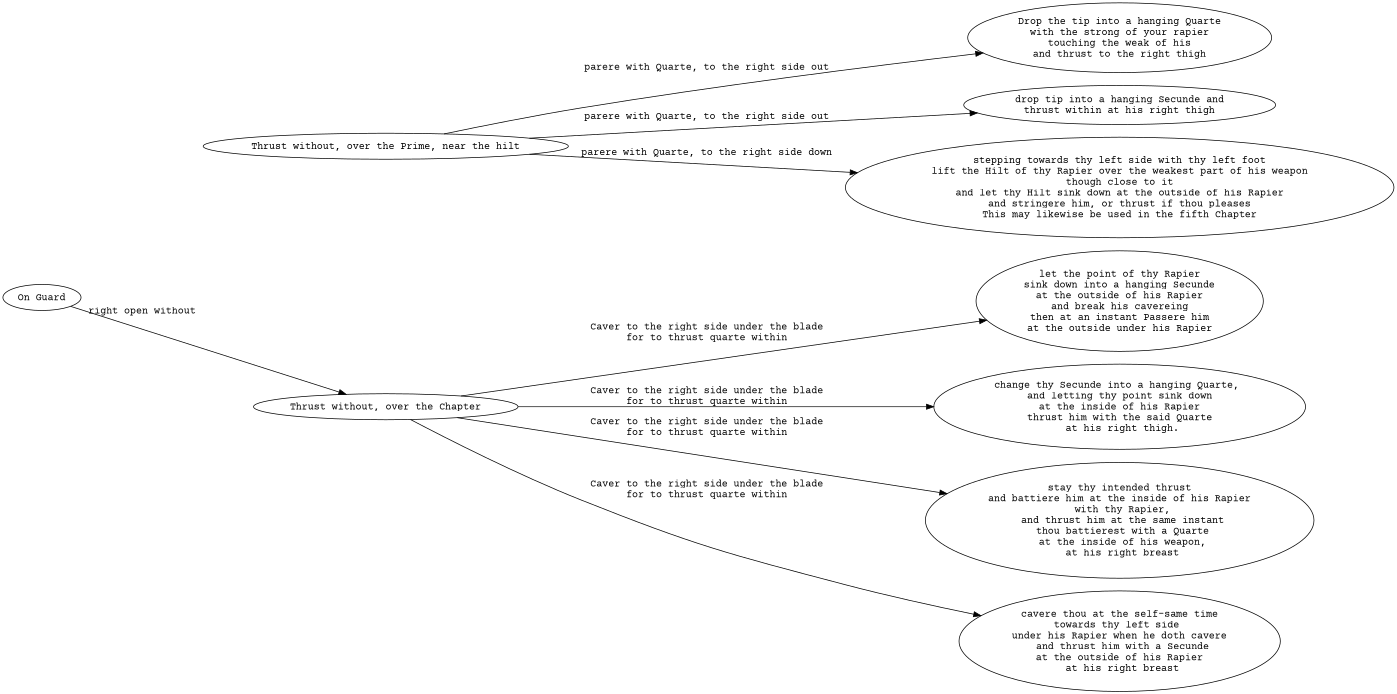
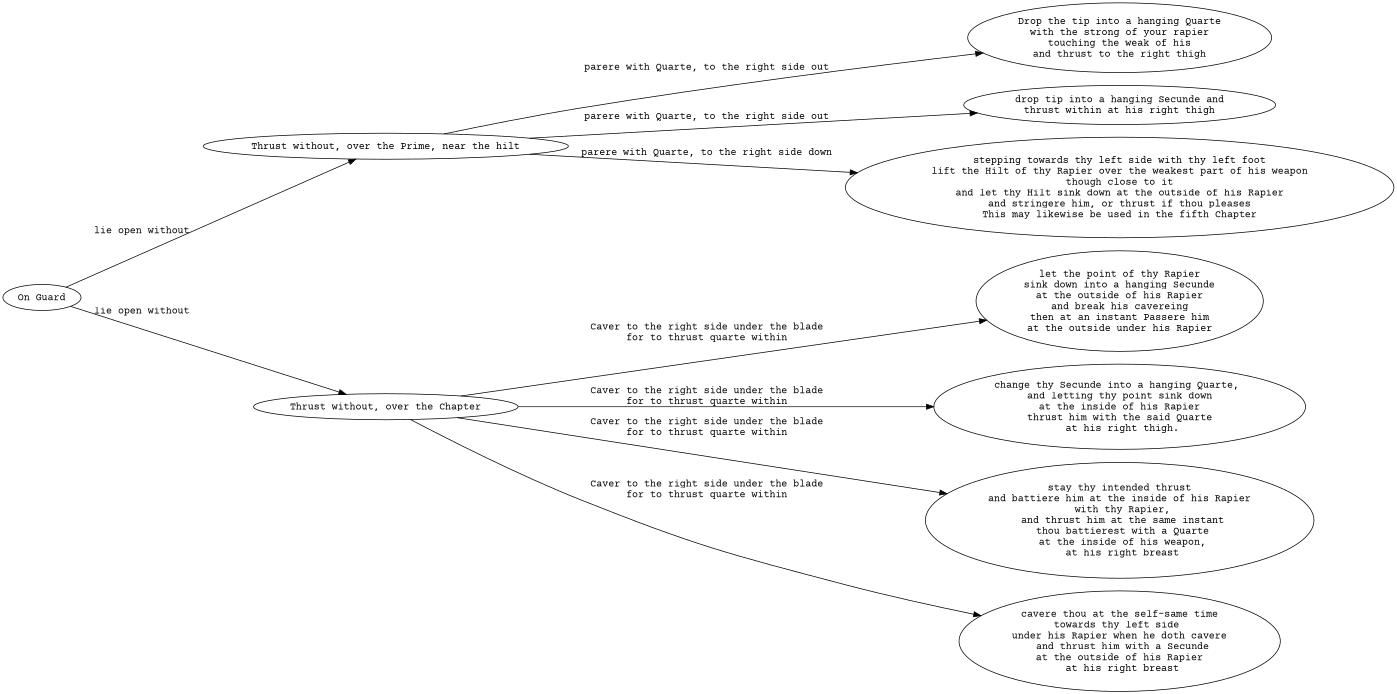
edge "On Guard" -> "Thrust without, over the Prime, near the hilt": added, label "lie open without"
edge "On Guard" -> "Thrust without, over the Chapter": label "right open without" -> "lie open without"
